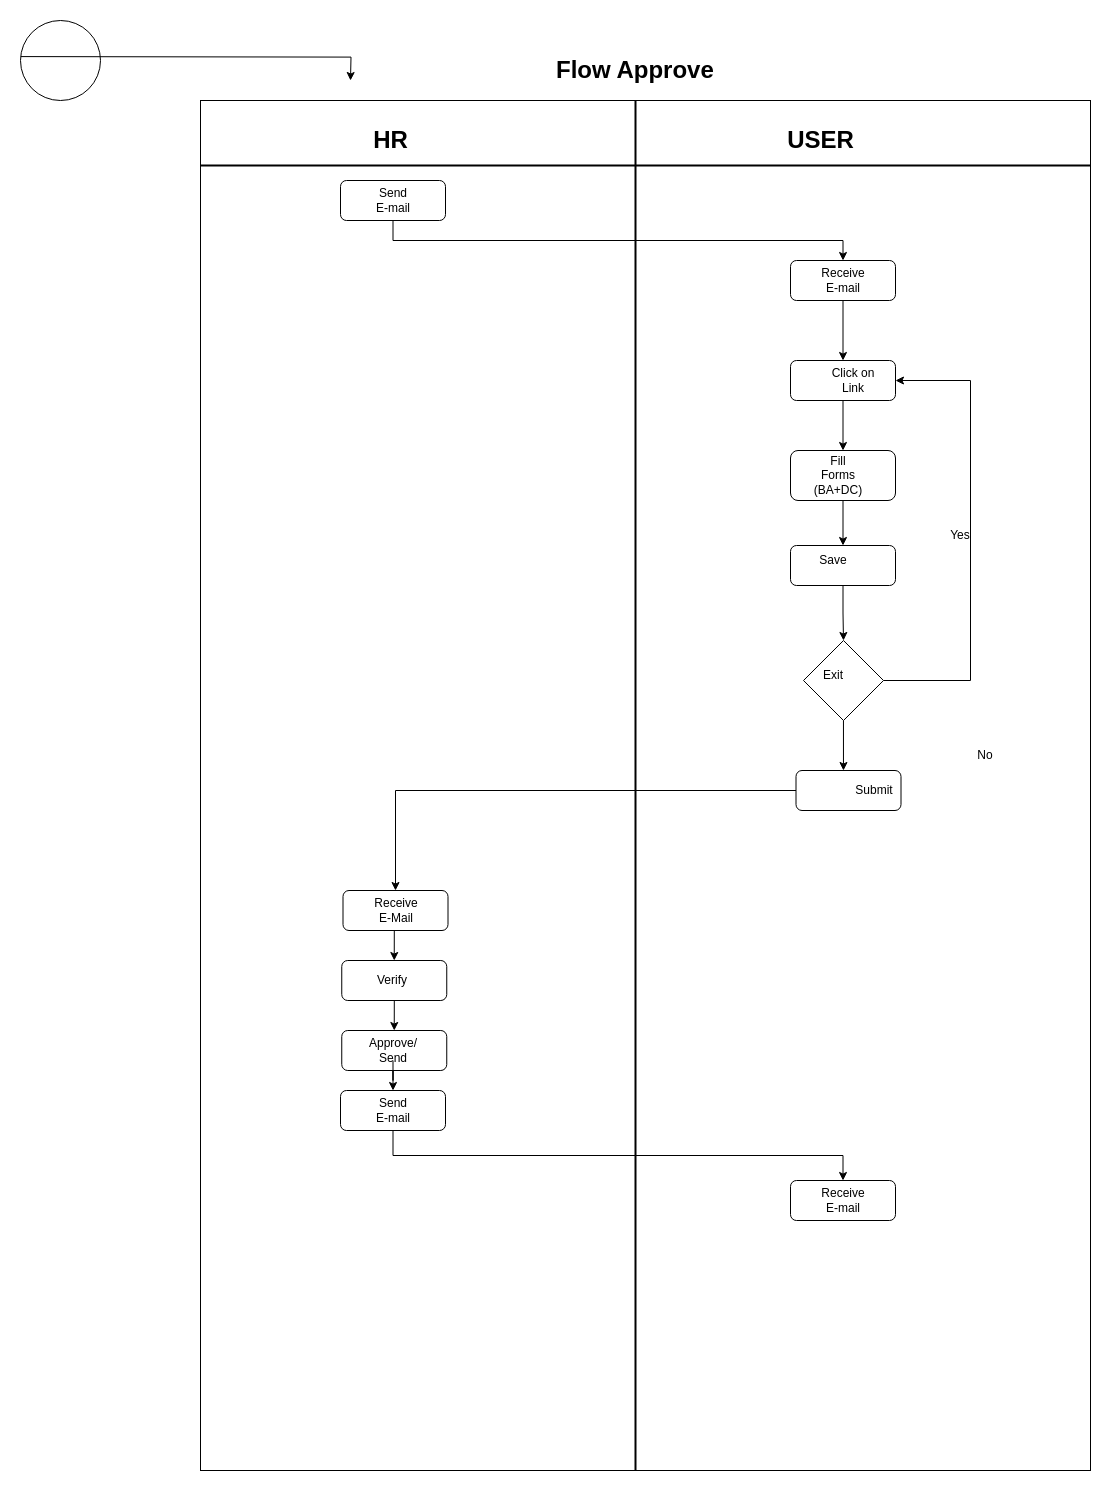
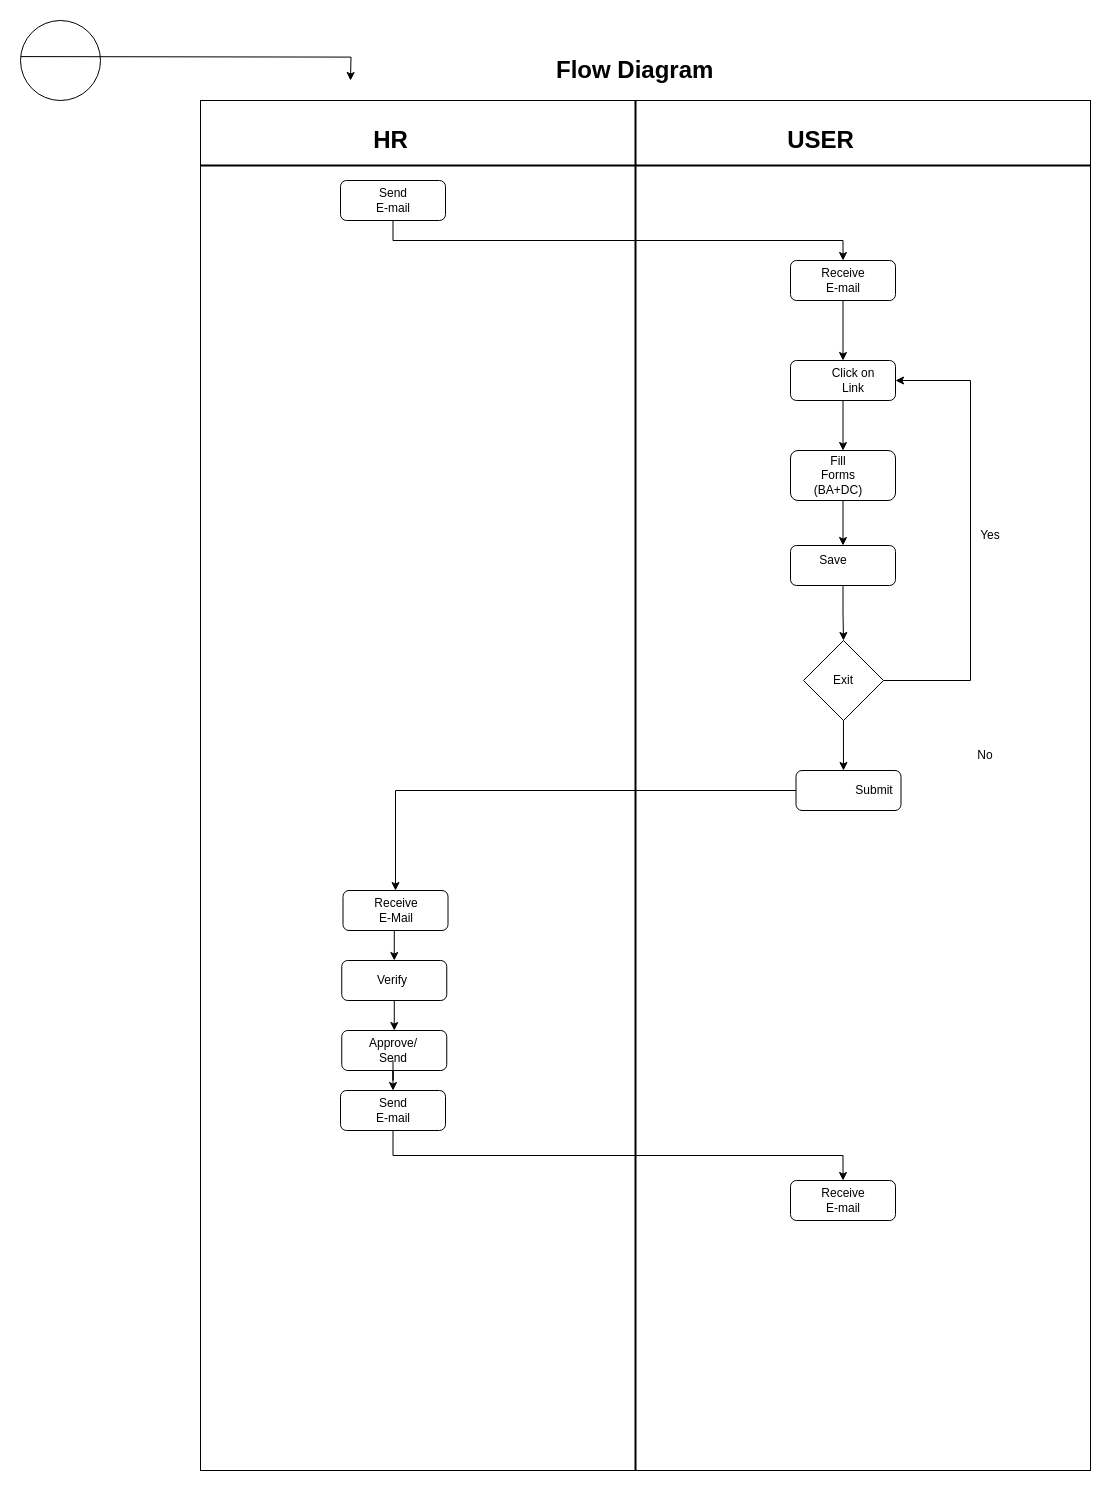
node "Flow Approve": label "Flow Approve" -> "Flow Diagram"
node "Yes": moved (961, 536) -> (991, 536)
node "Exit": moved (834, 676) -> (844, 681)
